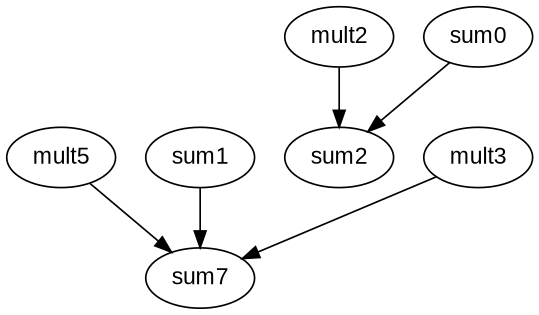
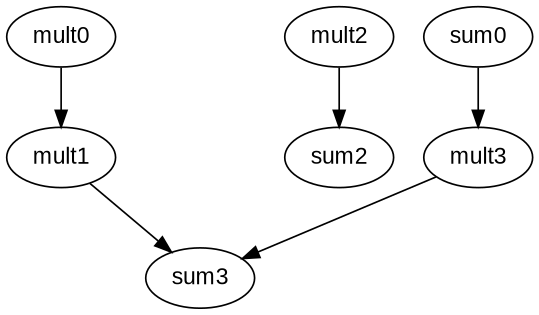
node "mult0": added
edge "sum0" -> "sum2": now "sum0" -> "mult3"
node "mult5": label "mult5" -> "mult1"
node "sum1": removed
node "sum7": label "sum7" -> "sum3"
